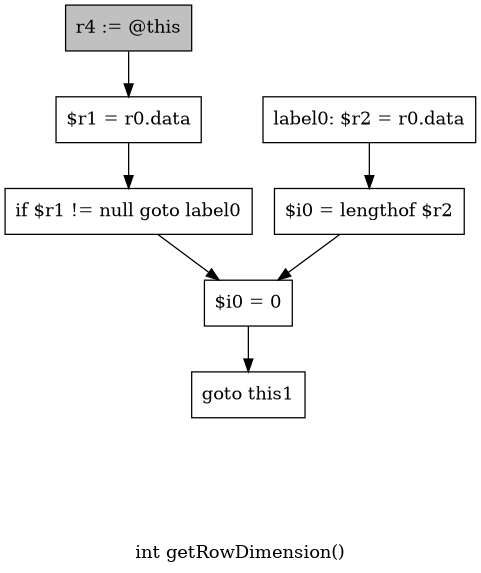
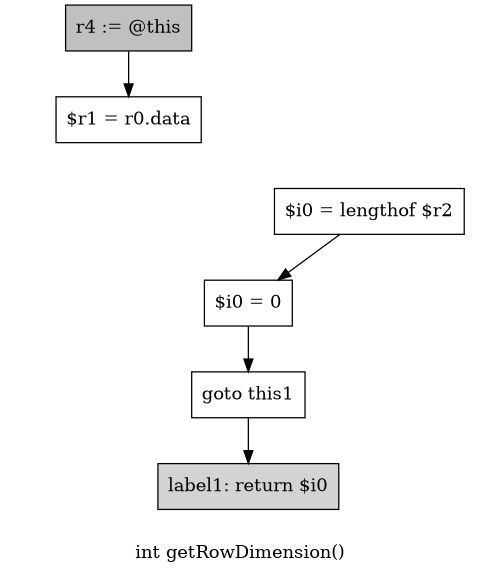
node "label0: $r2 = r0.data": removed
node "if $r1 != null goto label0": removed
node "label1: return $i0": added
